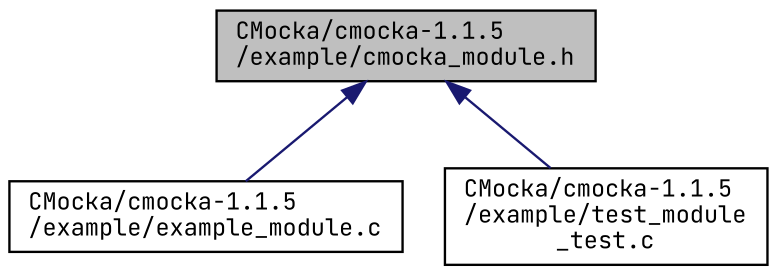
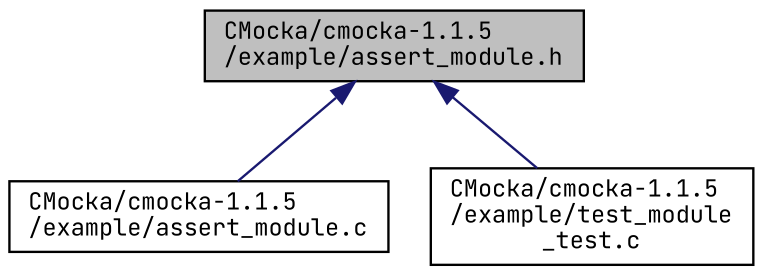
node "CMocka/cmocka-1.1.5 /example/cmocka_module.h": label "CMocka/cmocka-1.1.5 /example/cmocka_module.h" -> "CMocka/cmocka-1.1.5 /example/assert_module.h"
node "CMocka/cmocka-1.1.5 /example/example_module.c": label "CMocka/cmocka-1.1.5 /example/example_module.c" -> "CMocka/cmocka-1.1.5 /example/assert_module.c"
